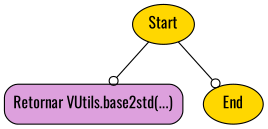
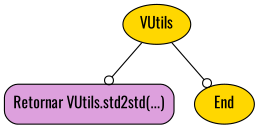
node "Start": label "Start" -> "VUtils"
node "Retornar VUtils.base2std(...)": label "Retornar VUtils.base2std(...)" -> "Retornar VUtils.std2std(...)"
